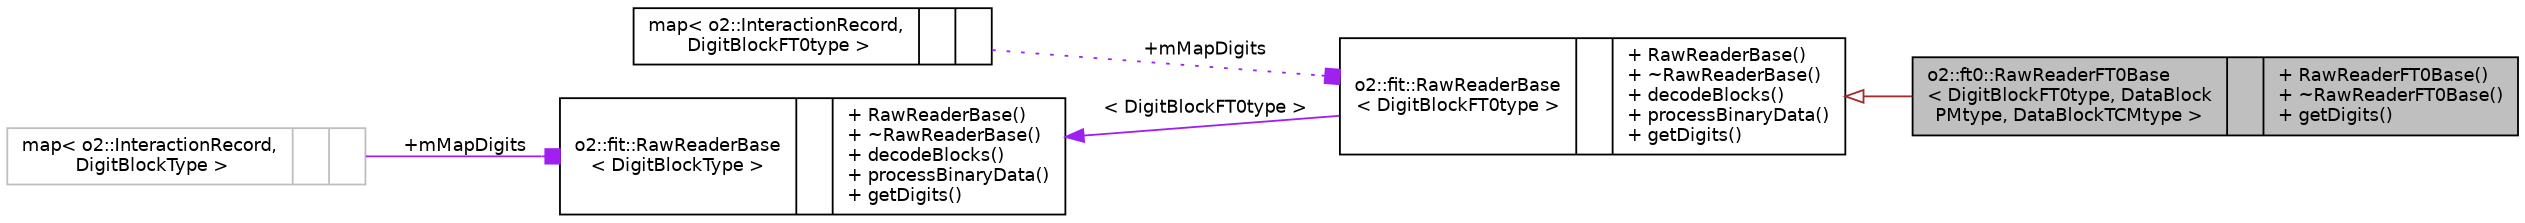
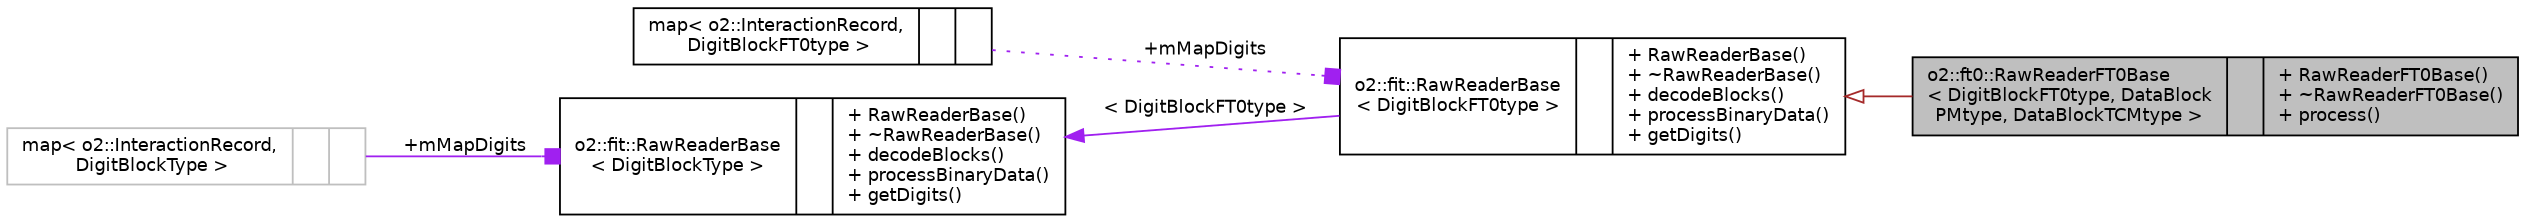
node "o2::ft0::RawReaderFT0Base": text "+ getDigits()" -> "+ process()"
